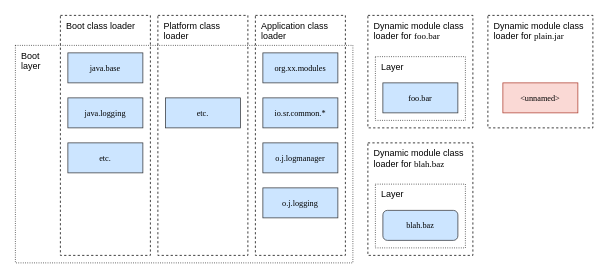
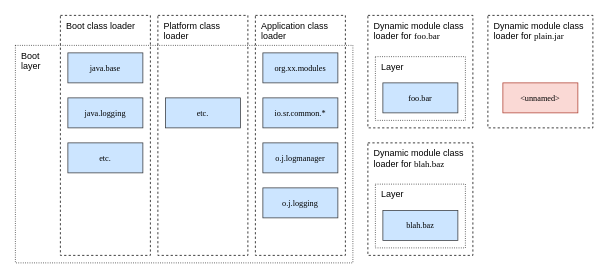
node "blah.baz": shape rounded rectangle -> rectangle
